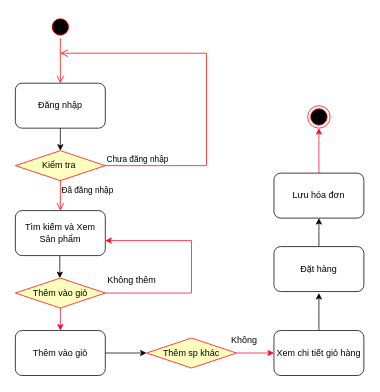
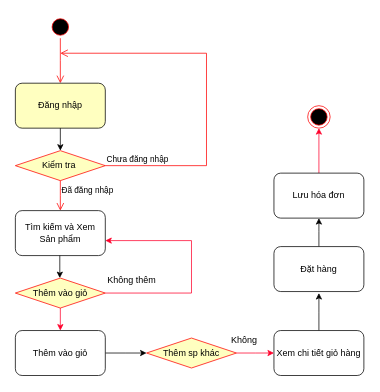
node "Đăng nhập": fillcolor #ffffff -> #ffffc0
